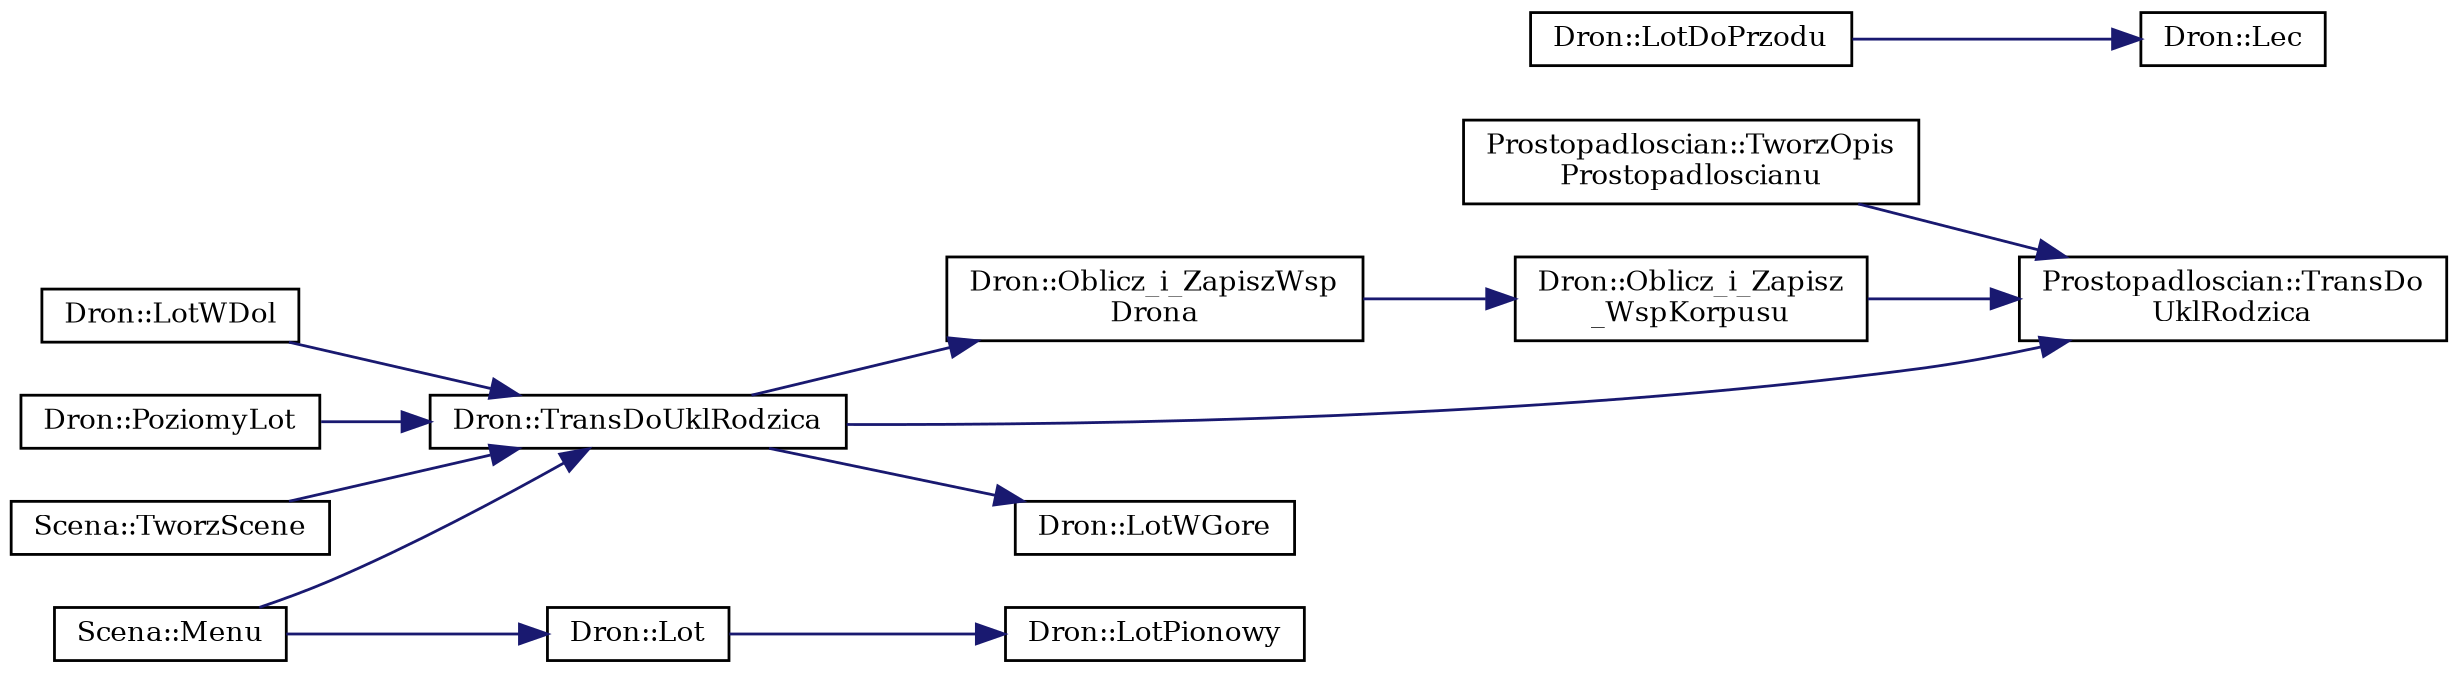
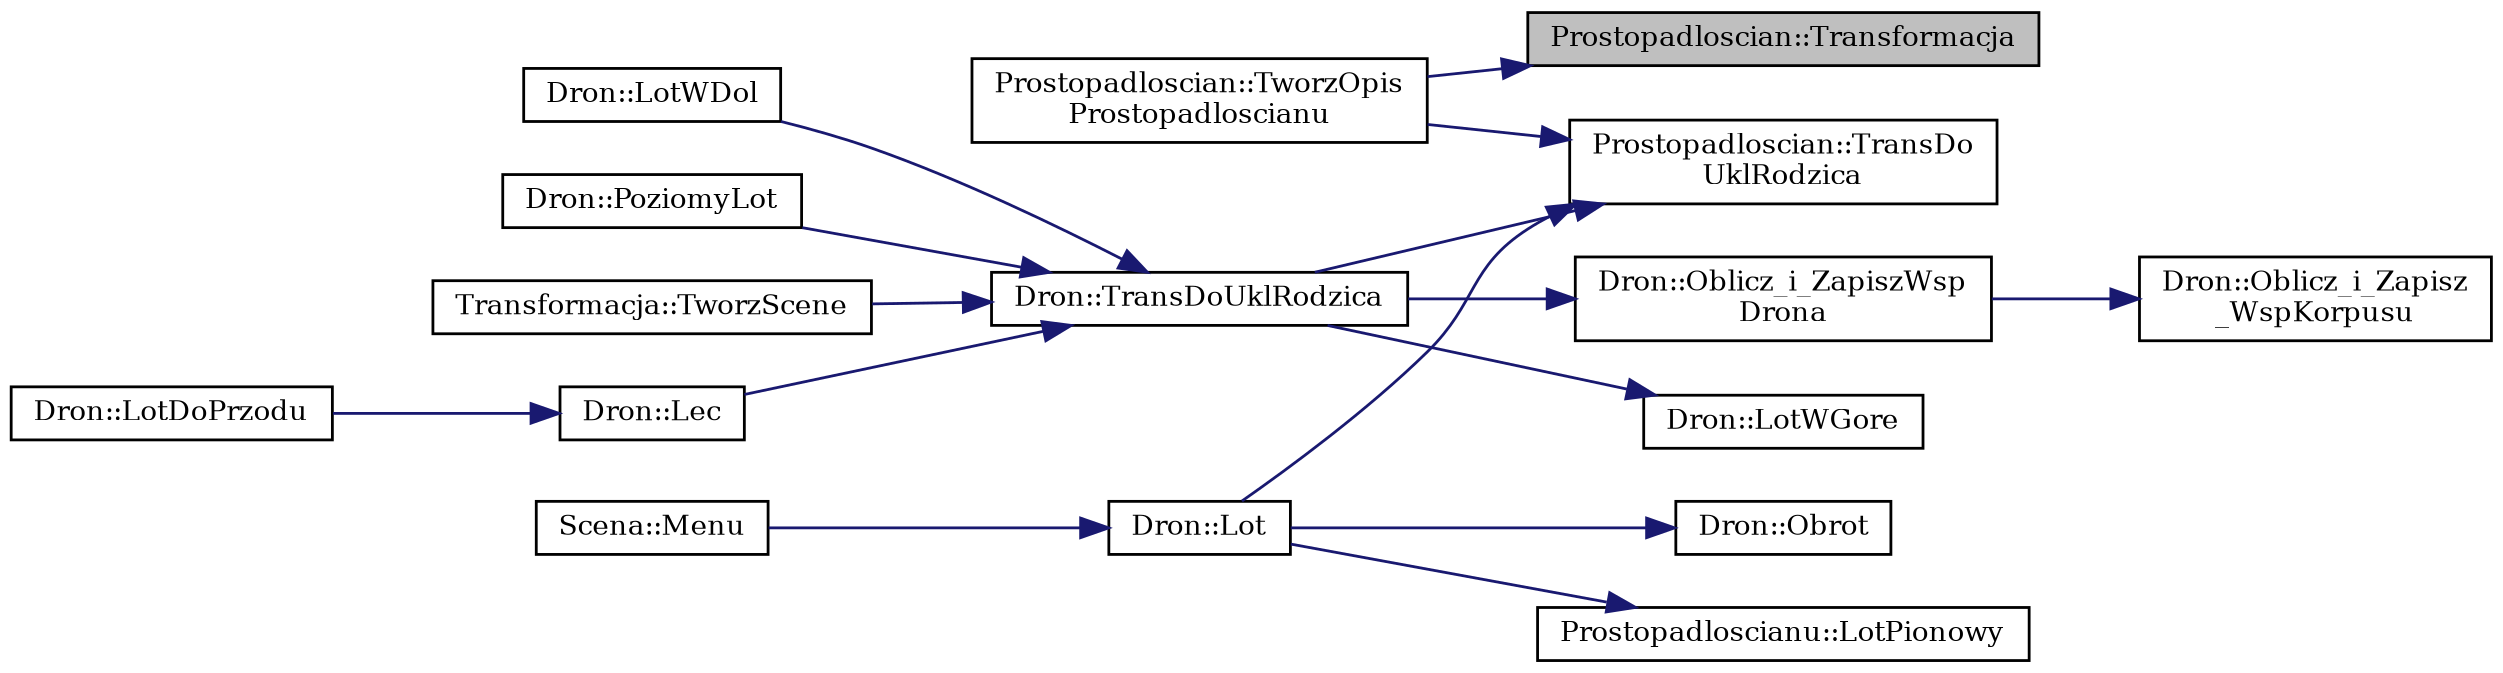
node "Prostopadloscian::Transformacja": added
edge "Dron::Oblicz_i_Zapisz _WspKorpusu" -> "Prostopadloscian::TransDo UklRodzica": now "Dron::Lot" -> "Prostopadloscian::TransDo UklRodzica"
node "Scena::TworzScene": label "Scena::TworzScene" -> "Transformacja::TworzScene"
node "Dron::Obrot": added
edge "Scena::Menu" -> "Dron::TransDoUklRodzica": now "Dron::Lec" -> "Dron::TransDoUklRodzica"
node "Dron::LotPionowy": label "Dron::LotPionowy" -> "Prostopadloscianu::LotPionowy"
